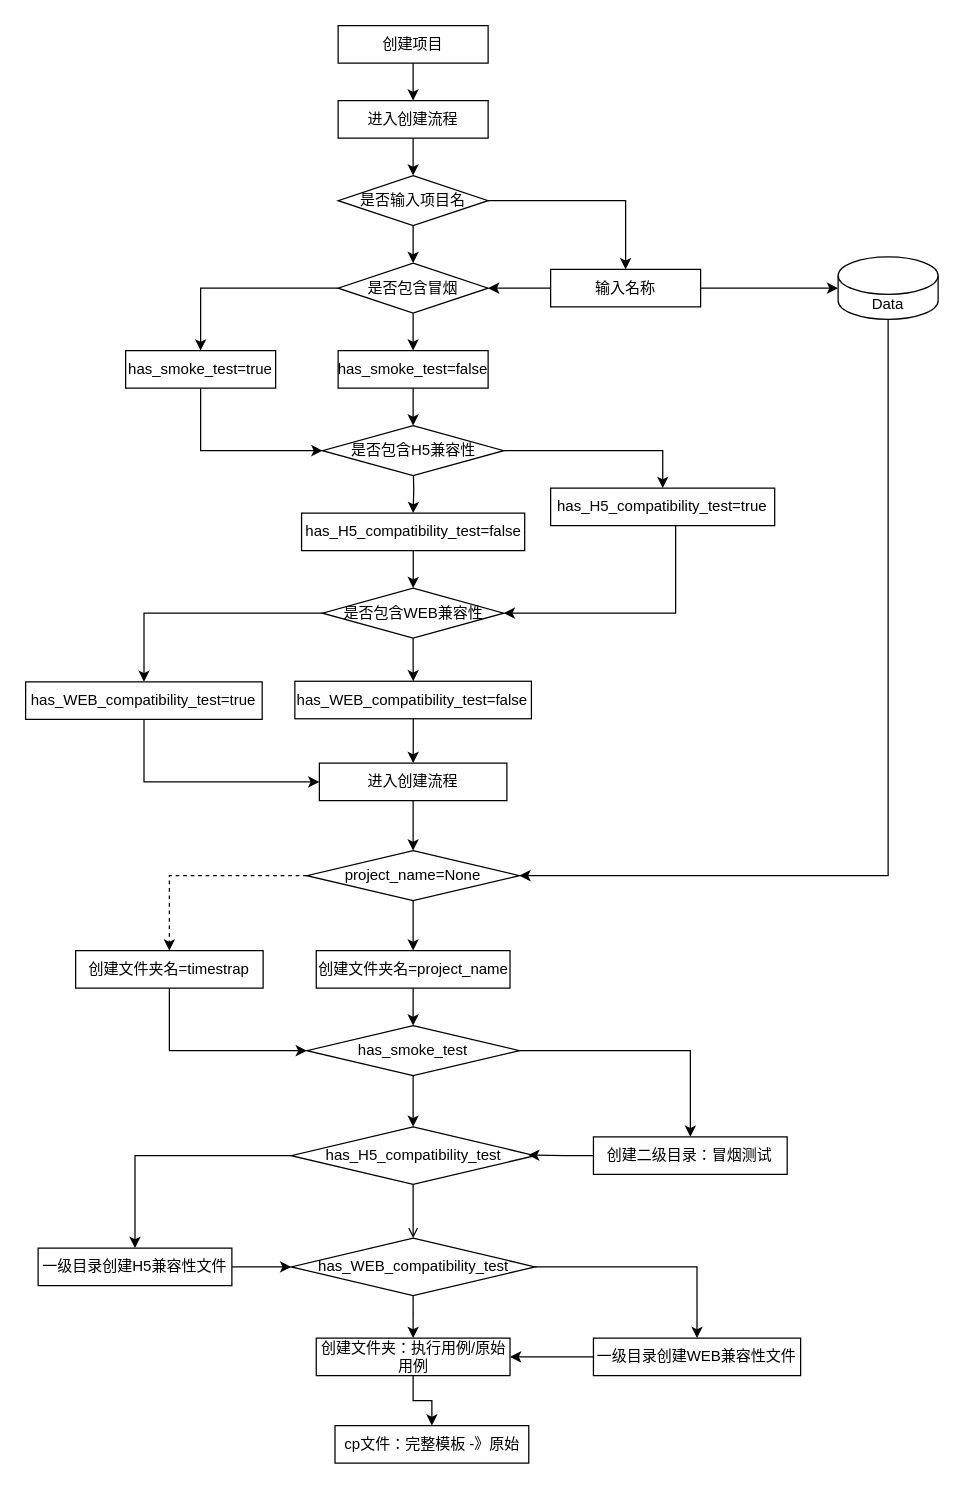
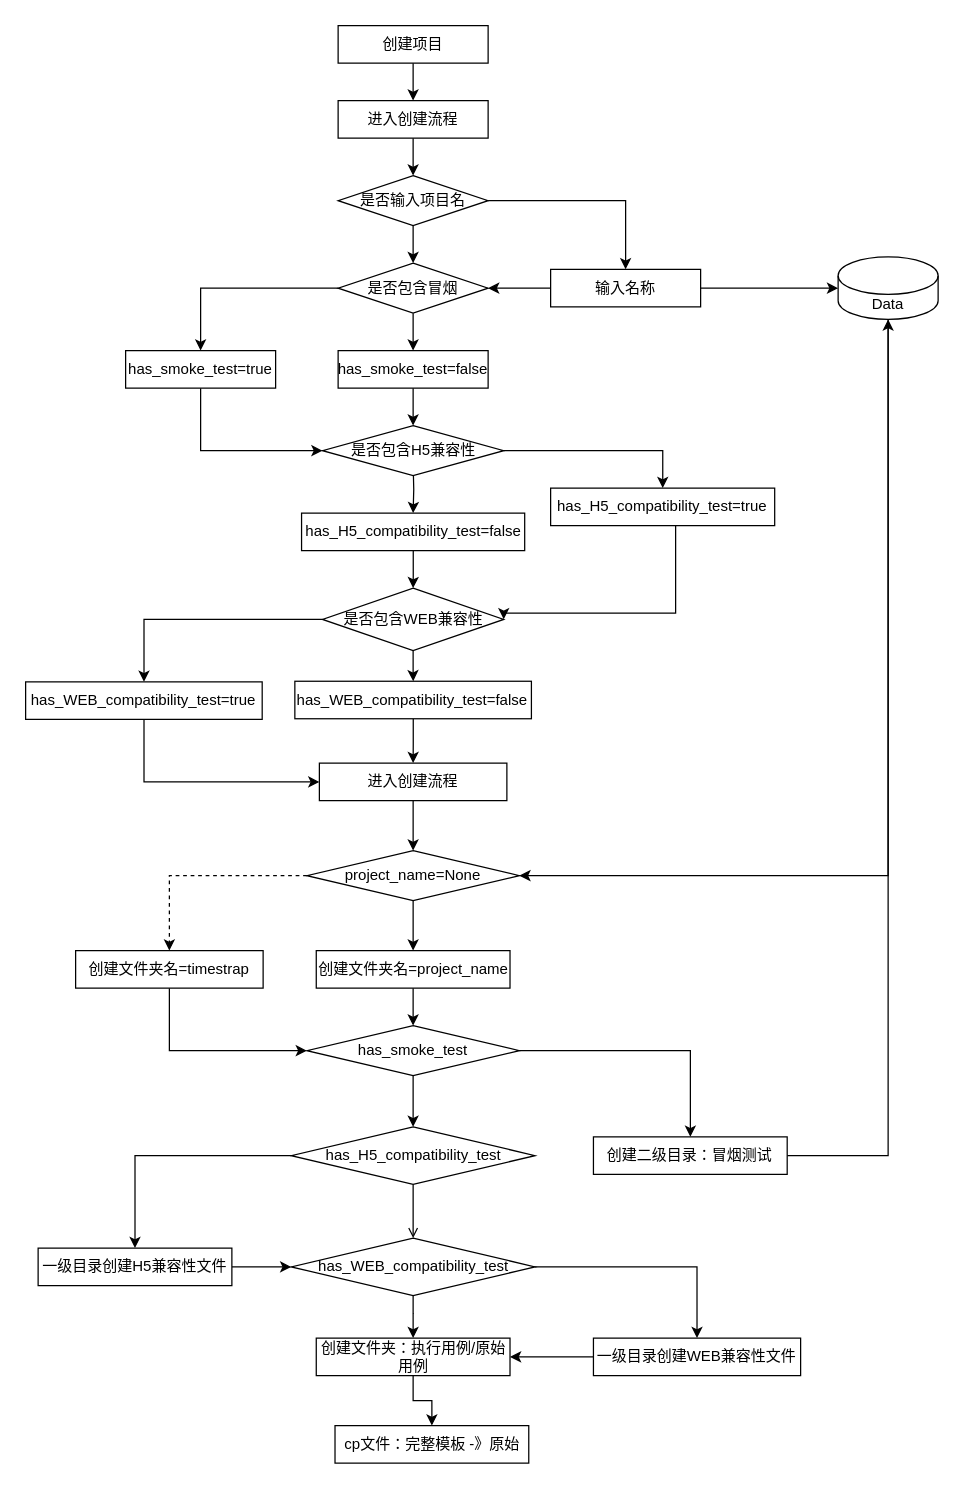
node "是否包含WEB兼容性": size 181x50 -> 181x63
edge "创建二级目录：冒烟测试" -> "has_H5_compatibility_test": now "创建二级目录：冒烟测试" -> "Data"
